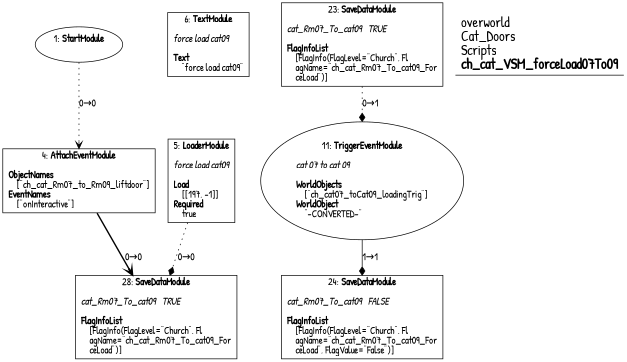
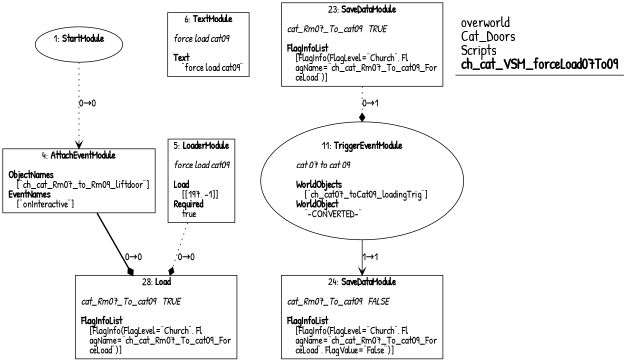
edge "4:" -> "28:": arrowhead vee -> diamond
edge "11:" -> "24:": arrowhead diamond -> vee
node "28:": text "SaveDataModule" -> "Load"
